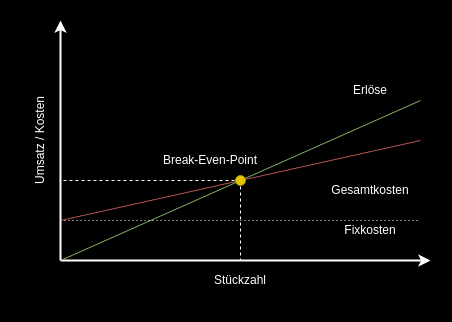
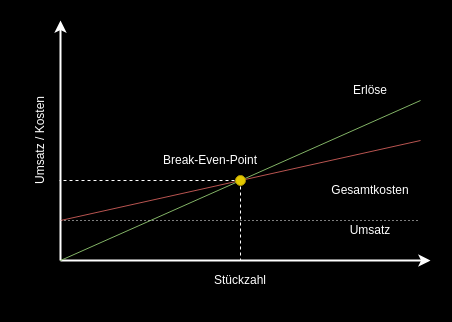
node "Fixkosten": label "Fixkosten" -> "Umsatz"
